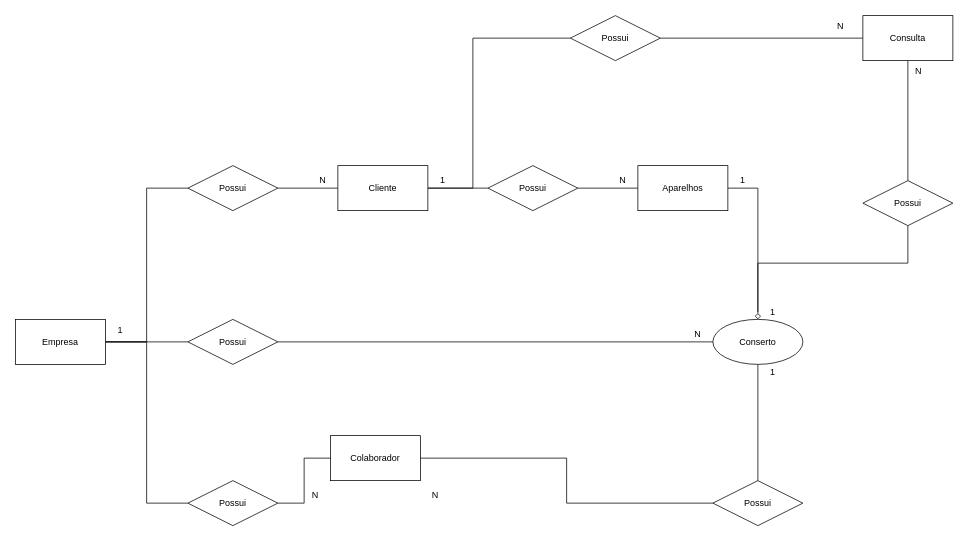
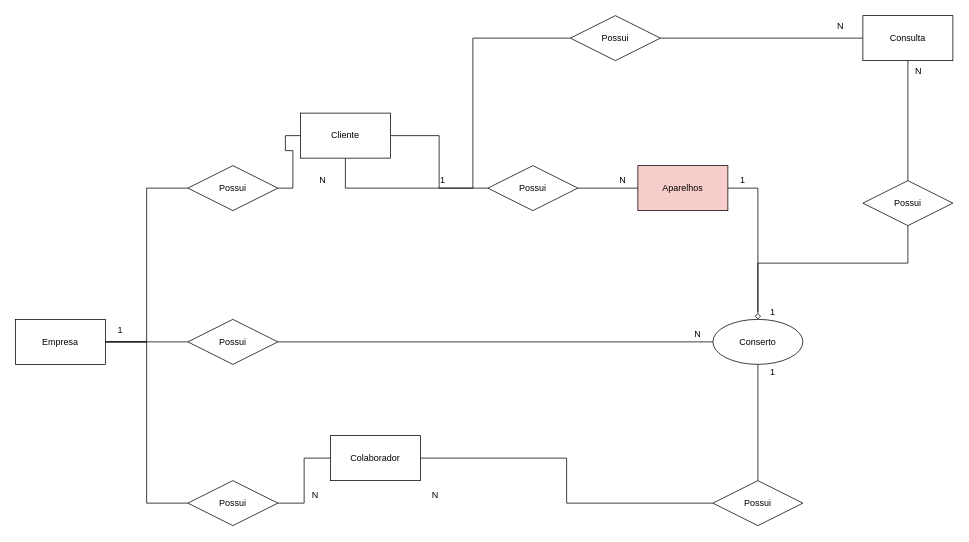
node "Cliente": moved (383, 188) -> (345, 135)
node "Aparelhos": fillcolor #ffffff -> #f8cecc
